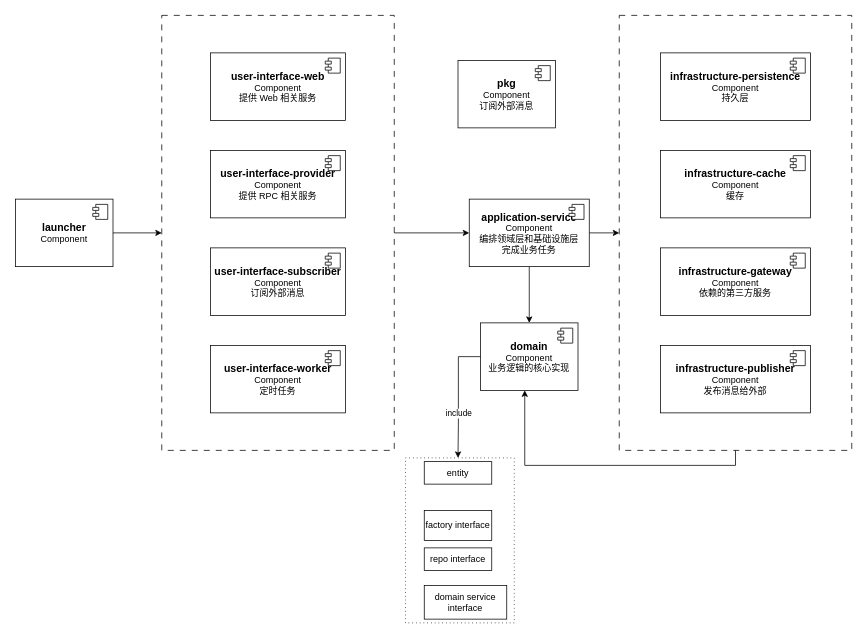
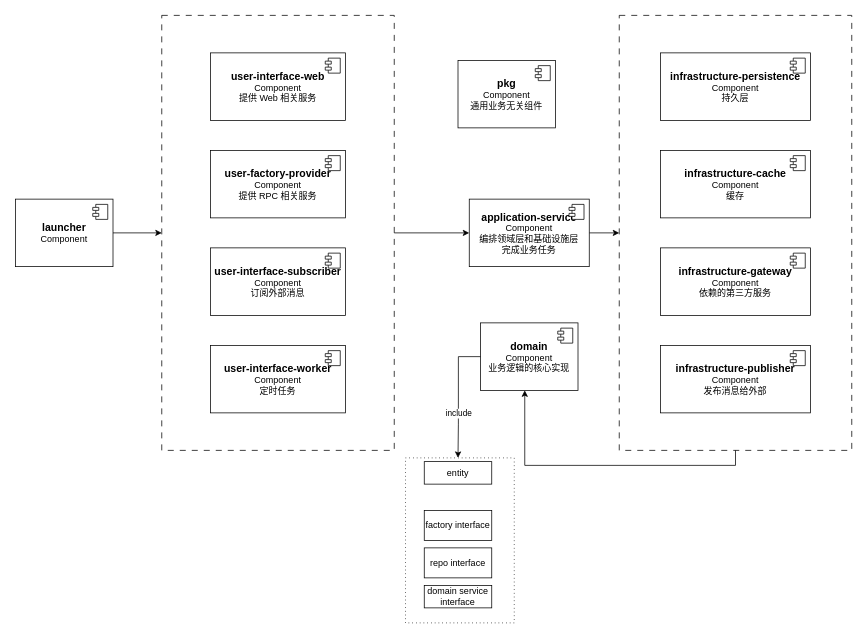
node "pkg Component 订阅外部消息": label "pkg Component 订阅外部消息" -> "pkg Component 通用业务无关组件"
node "user-interface-provider Component 提供 RPC 相关服务": label "user-interface-provider Component 提供 RPC 相关服务" -> "user-factory-provider Component 提供 RPC 相关服务"
edge "application-service Component 编排领域层和基础设施层 完成业务任务" -> "domain Component 业务逻辑的核心实现": removed
node "repo interface": size 68x23 -> 68x30
node "domain service interface": size 83x34 -> 68x23
